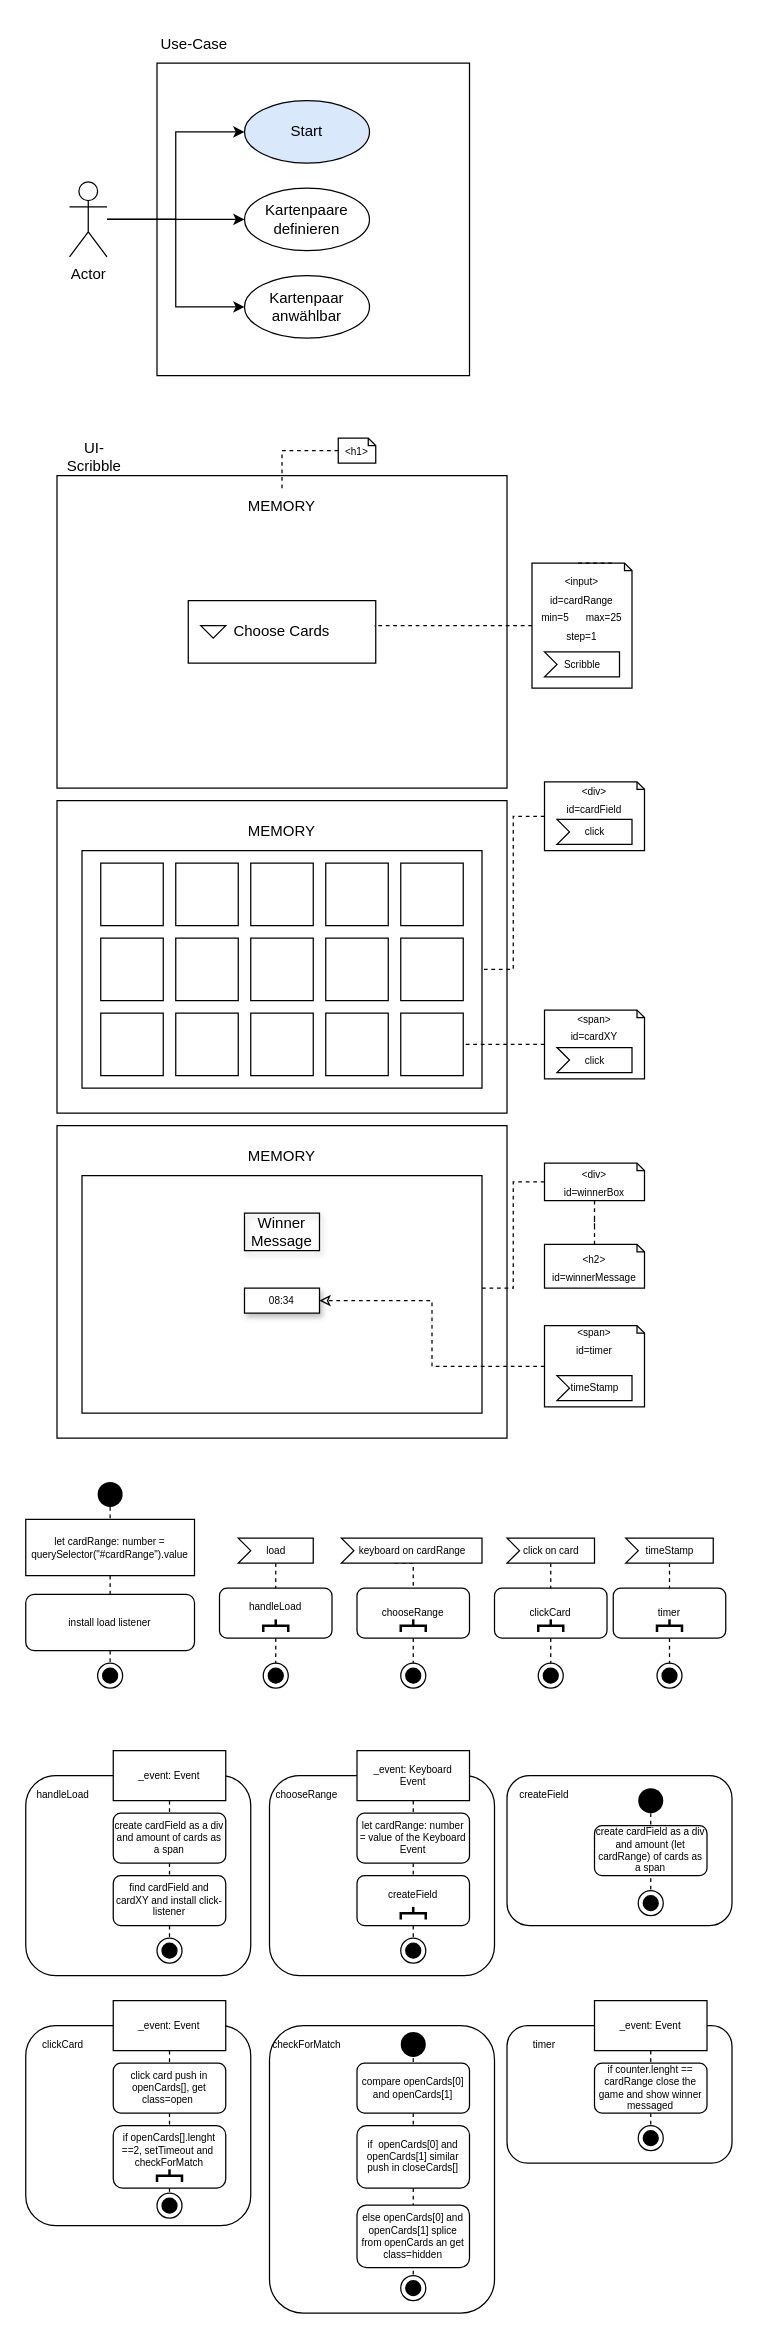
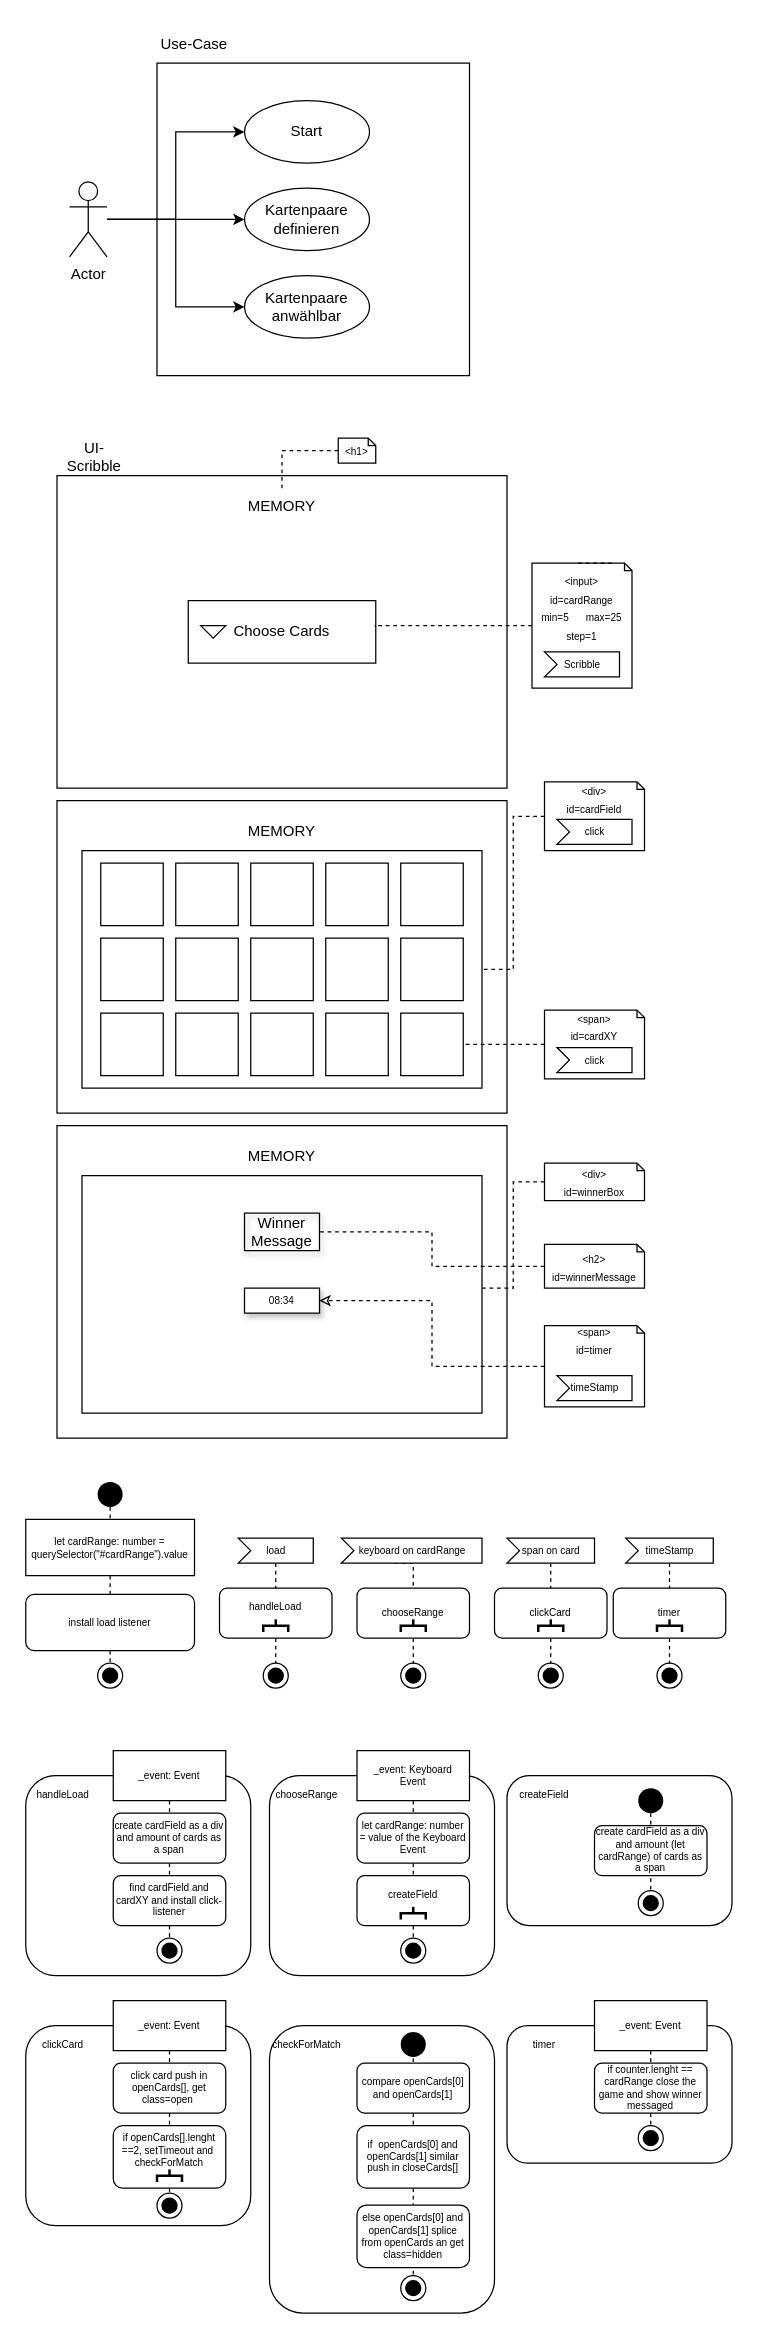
node "Start": fillcolor #dae8fc -> #ffffff
node "Kartenpaar anwählbar": label "Kartenpaar anwählbar" -> "Kartenpaare anwählbar"
edge "<div> id=winnerBox" -- "<h2> id=winnerMessage": now "Winner Message" -- "<h2> id=winnerMessage"
node "click on card": label "click on card" -> "span on card"
